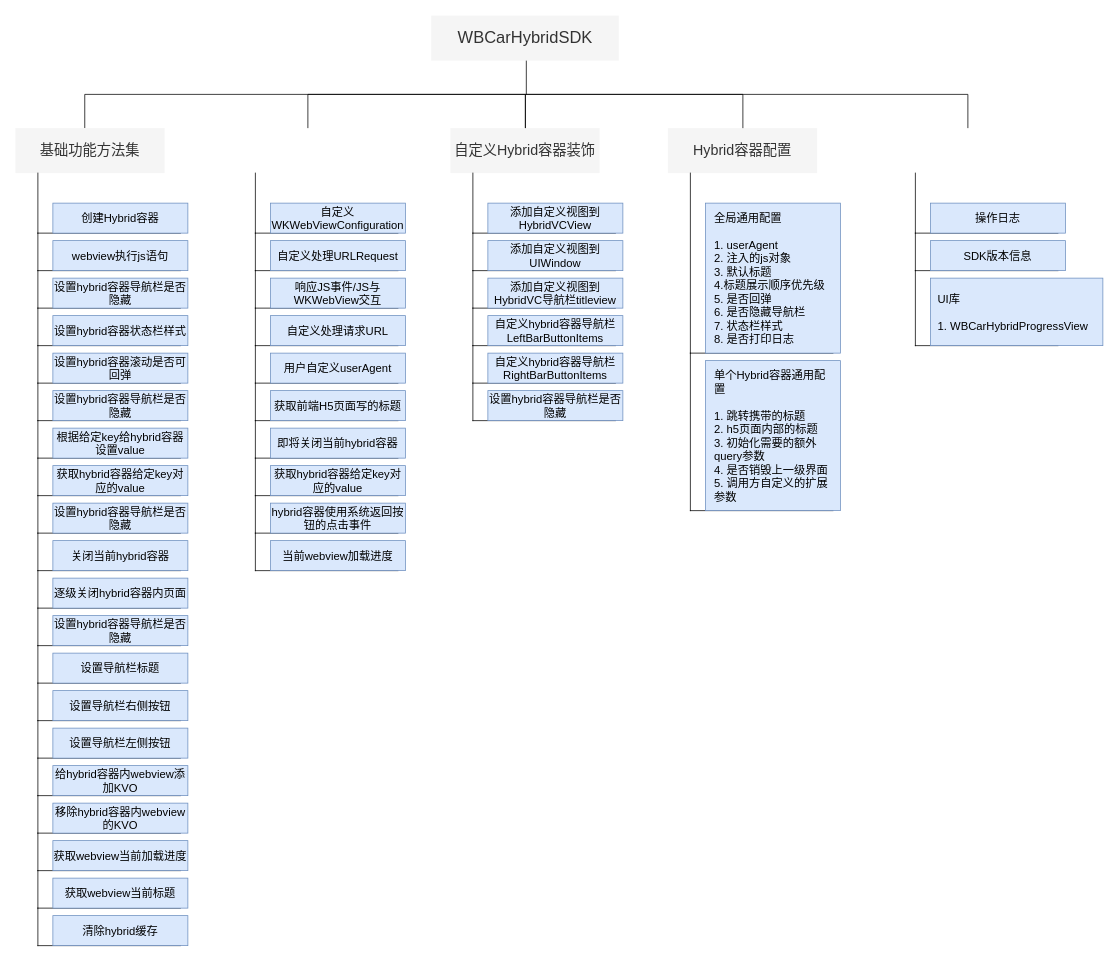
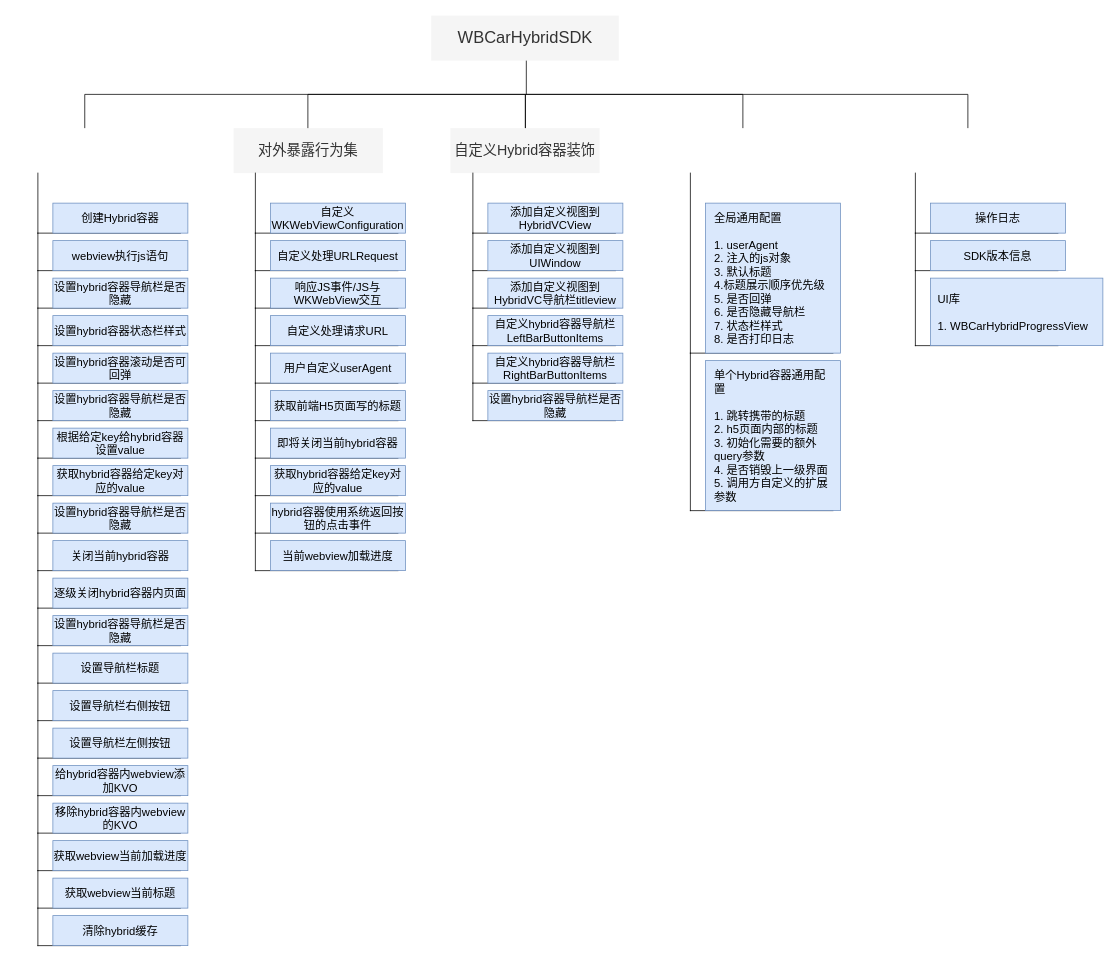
node "基础功能方法集": removed
node "对外暴露行为集": added
node "Hybrid容器配置": removed
